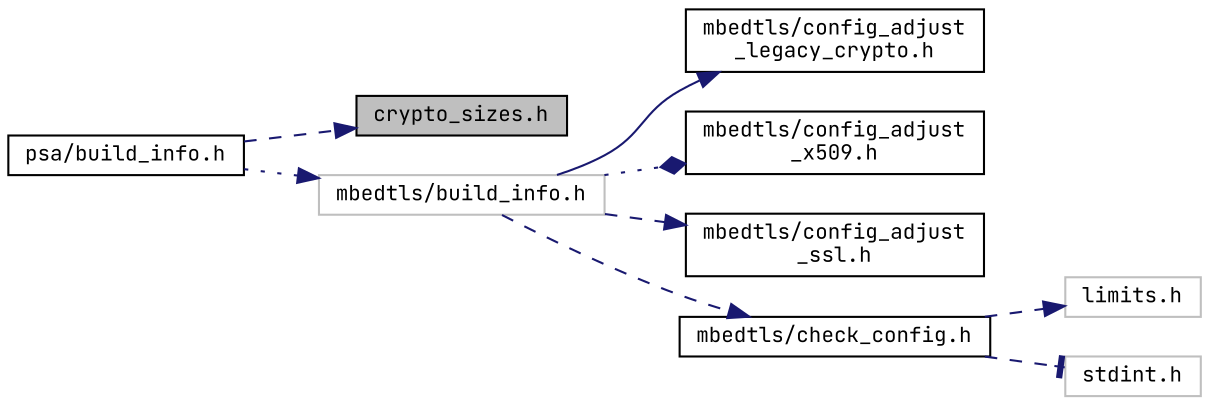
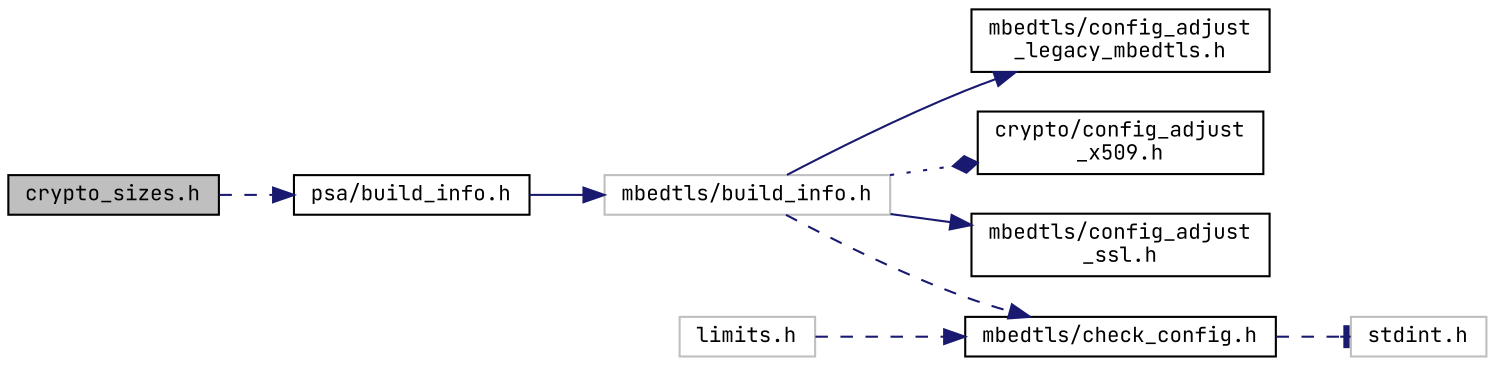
node "mbedtls/config_adjust _legacy_crypto.h": label "mbedtls/config_adjust _legacy_crypto.h" -> "mbedtls/config_adjust _legacy_mbedtls.h"
edge "psa/build_info.h" -> "crypto_sizes.h": reversed
node "mbedtls/config_adjust _x509.h": label "mbedtls/config_adjust _x509.h" -> "crypto/config_adjust _x509.h"
edge "psa/build_info.h" -> "mbedtls/build_info.h": style dotted -> solid
edge "mbedtls/build_info.h" -> "mbedtls/config_adjust _ssl.h": style dashed -> solid
edge "mbedtls/check_config.h" -> "limits.h": reversed
